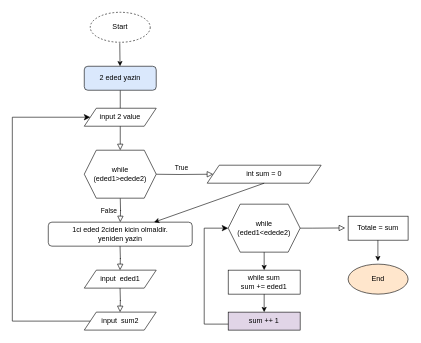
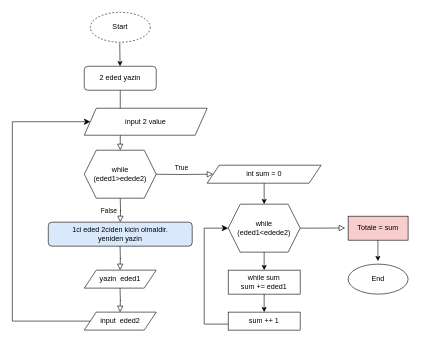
node "2 eded yazin": fillcolor #dae8fc -> #ffffff
node "input 2 value": size 72x18 -> 123x27
edge "int sum = 0" -> "1ci eded 2ciden kicin olmaldir. yeniden yazin": now "int sum = 0" -> "while (eded1<edede2)"
node "Totale = sum": fillcolor #ffffff -> #f8cecc
node "1ci eded 2ciden kicin olmaldir. yeniden yazin": fillcolor #ffffff -> #dae8fc
node "input eded1": label "input eded1" -> "yazin eded1"
node "End": fillcolor #ffe6cc -> #ffffff
node "input sum2": label "input sum2" -> "input eded2"
node "sum ++ 1": fillcolor #e1d5e7 -> #ffffff
